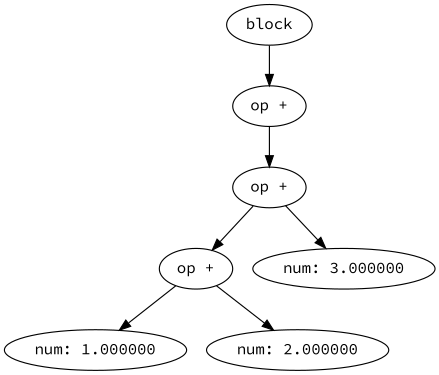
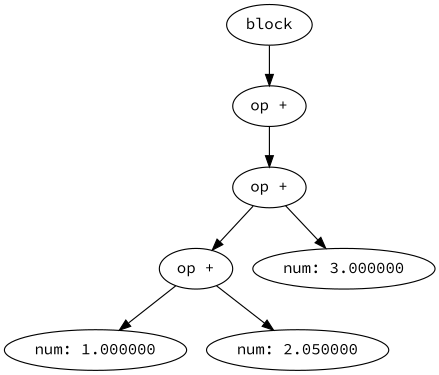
node "num: 2.000000": label "num: 2.000000" -> "num: 2.050000"
